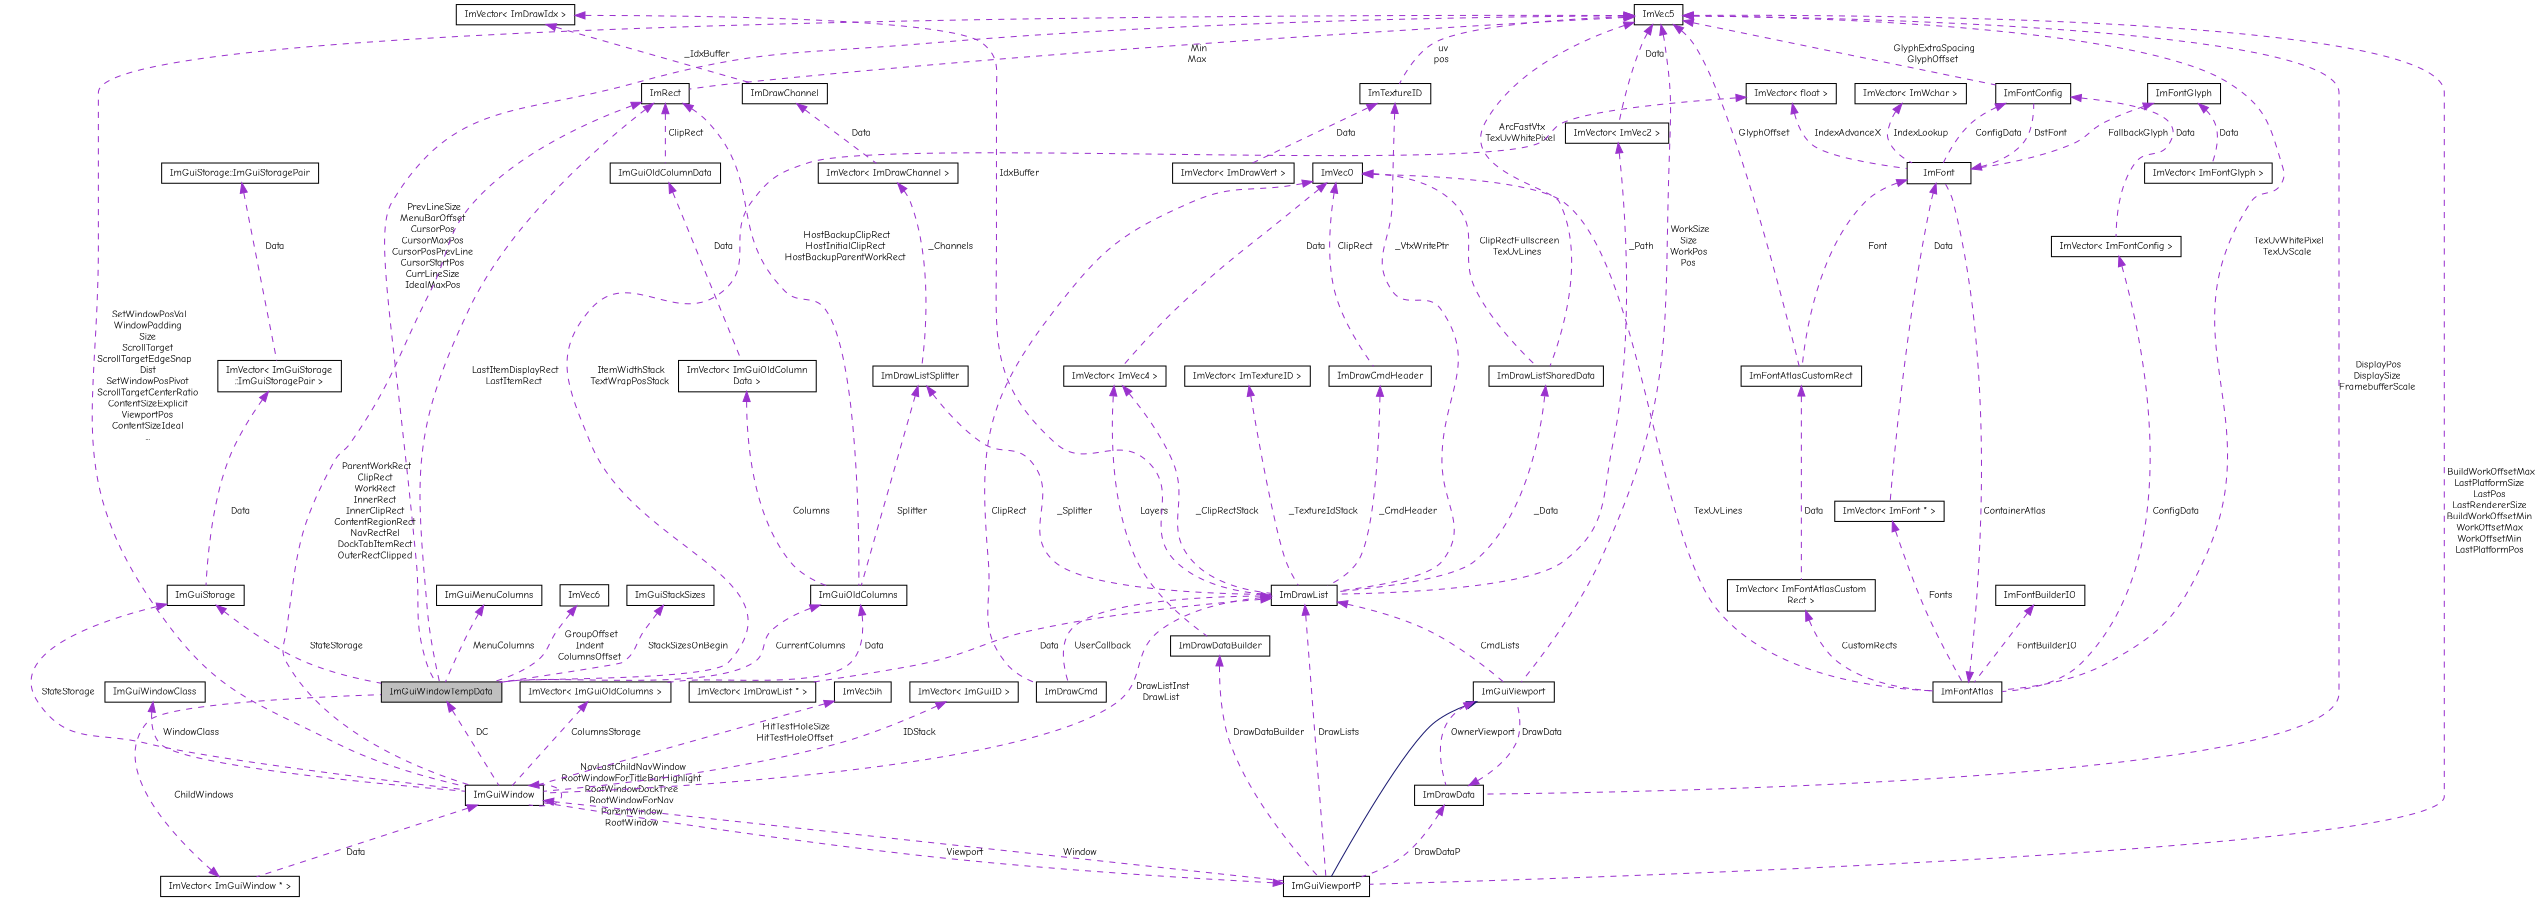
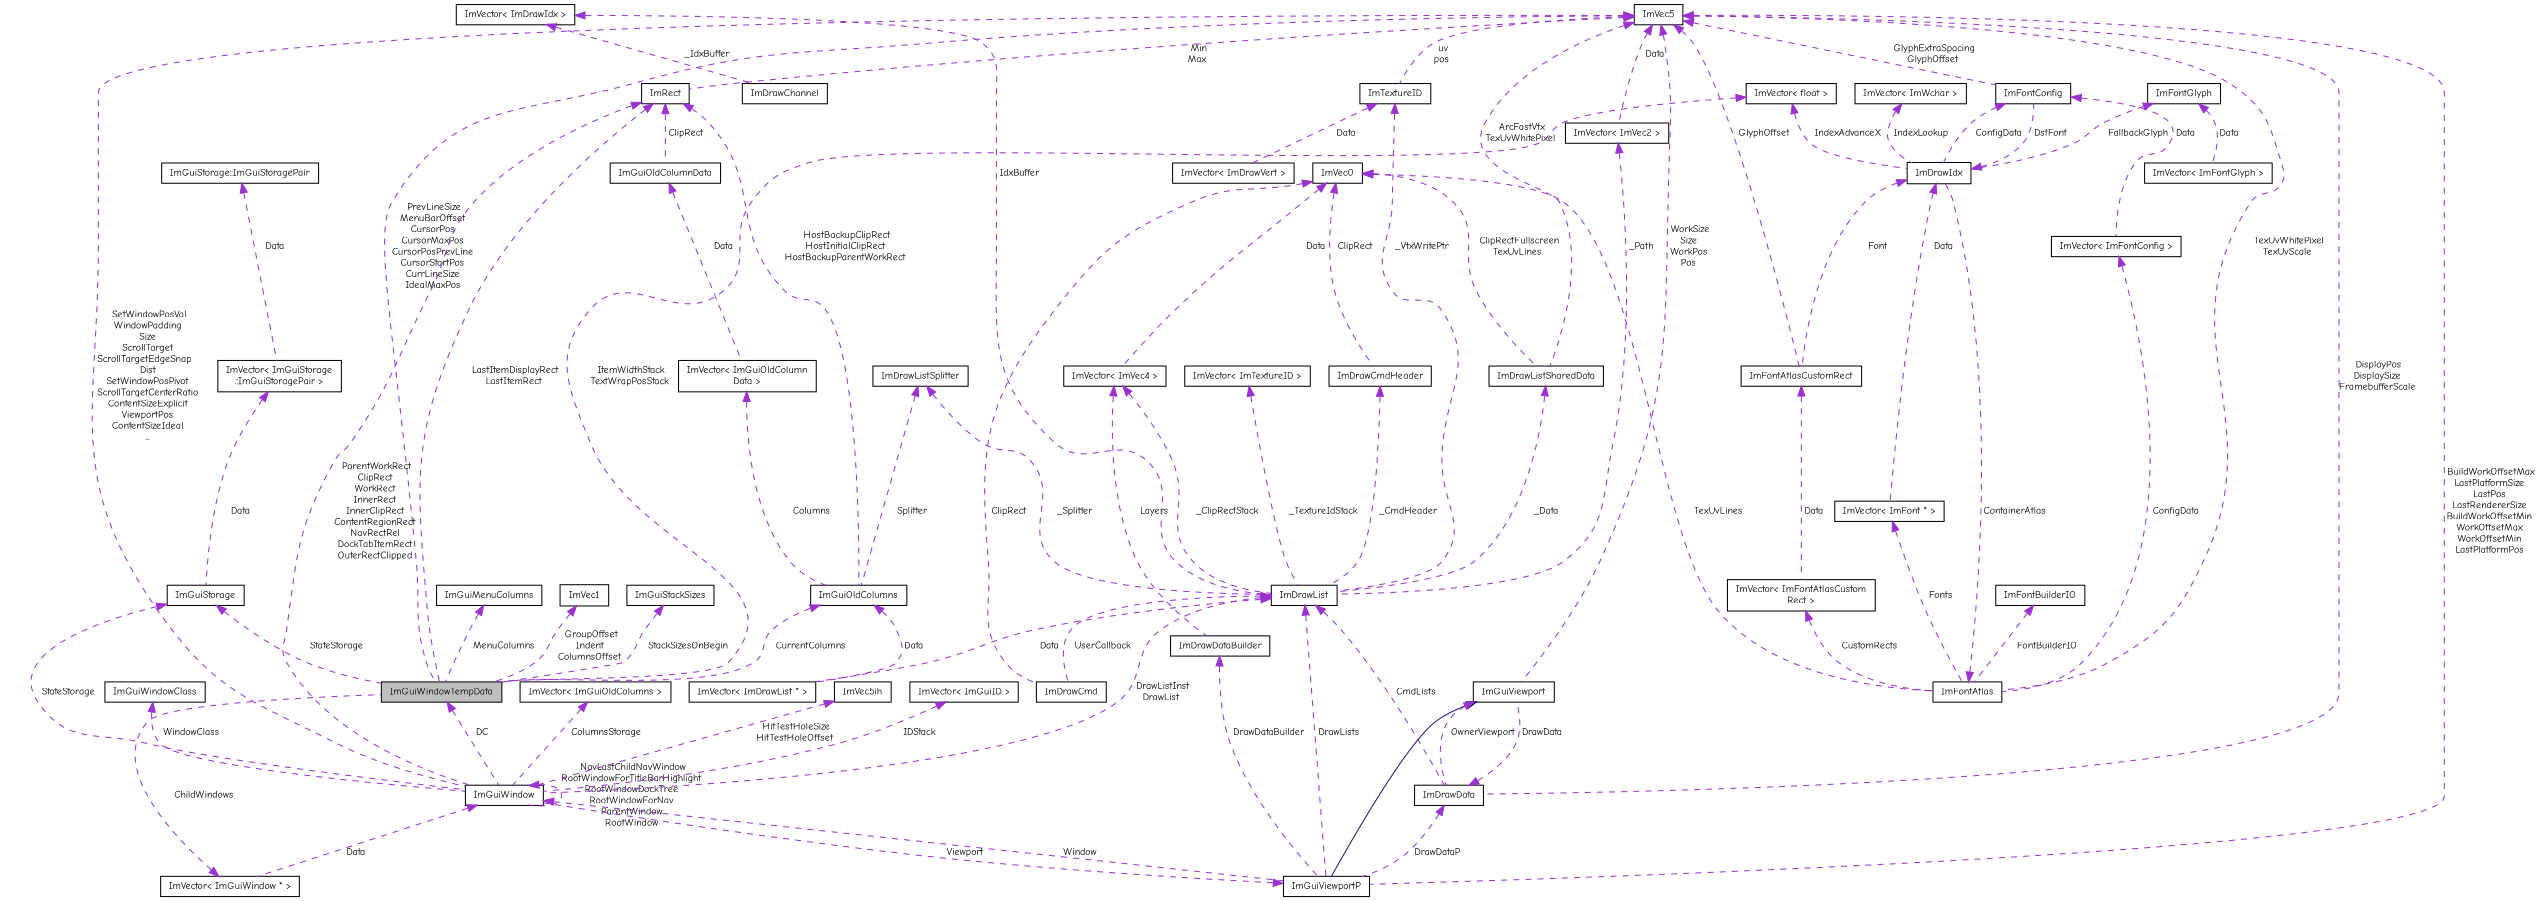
node "ImVector< ImDrawChannel >": removed
node "ImFont": label "ImFont" -> "ImDrawIdx"
node "ImVec6": label "ImVec6" -> "ImVec1"
edge "ImGuiViewport" -> "ImDrawList": now "ImDrawData" -> "ImDrawList"
edge "ImVector< ImGuiOldColumns >" -> "ImGuiOldColumns": now "ImVector< ImDrawList * >" -> "ImGuiOldColumns"
